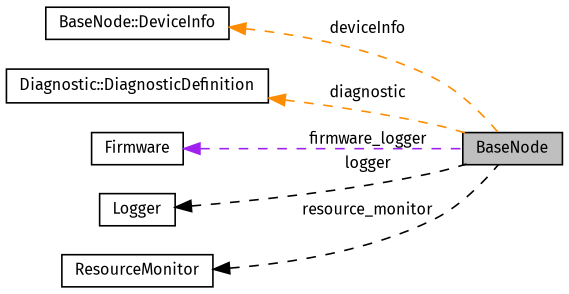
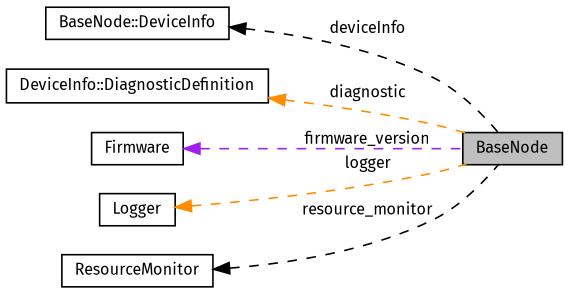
edge "BaseNode" -> "BaseNode::DeviceInfo": color darkorange -> black
node "Diagnostic::DiagnosticDefinition": label "Diagnostic::DiagnosticDefinition" -> "DeviceInfo::DiagnosticDefinition"
edge "BaseNode" -> "Firmware": label " firmware_logger" -> " firmware_version"
edge "BaseNode" -> "Logger": color black -> darkorange
